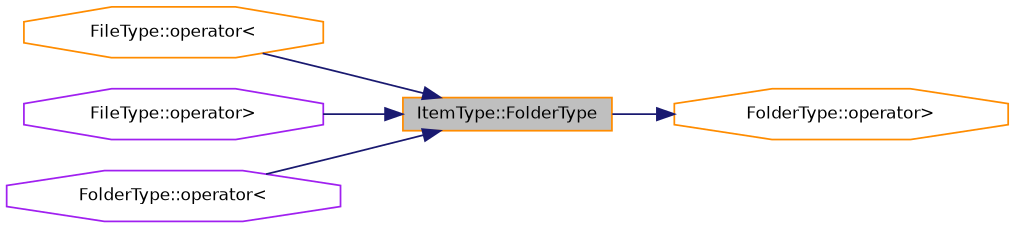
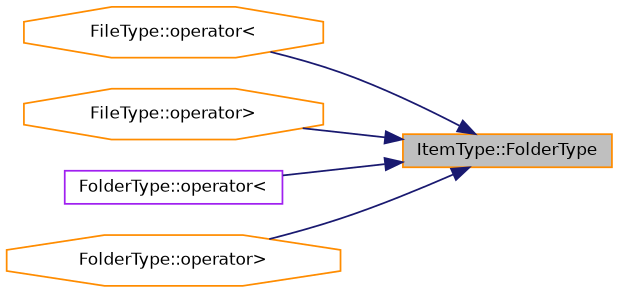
node "FileType::operator>": color purple -> darkorange
edge "ItemType::FolderType" -> "FolderType::operator>": reversed
node "FolderType::operator<": shape octagon -> box
